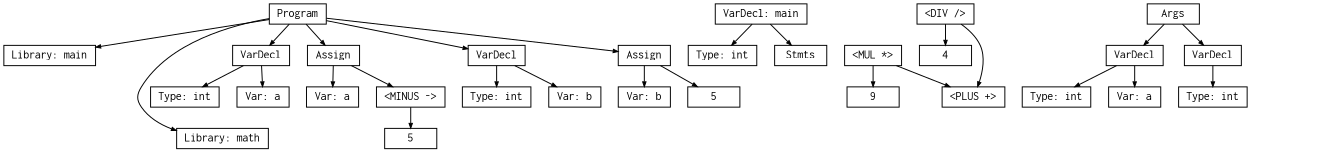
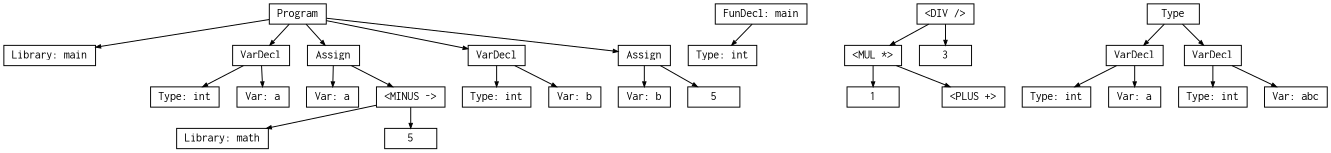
node "VarDecl: main": label "VarDecl: main" -> "FunDecl: main"
node "Args": label "Args" -> "Type"
edge "<DIV />" -> "<PLUS +>": now "<DIV />" -> "<MUL *>"
edge "Program" -> "Library: math": now "<MINUS ->" -> "Library: math"
node "Stmts": removed
node "4": label "4" -> "3"
node "9": label "9" -> "1"
node "Var: abc": added
